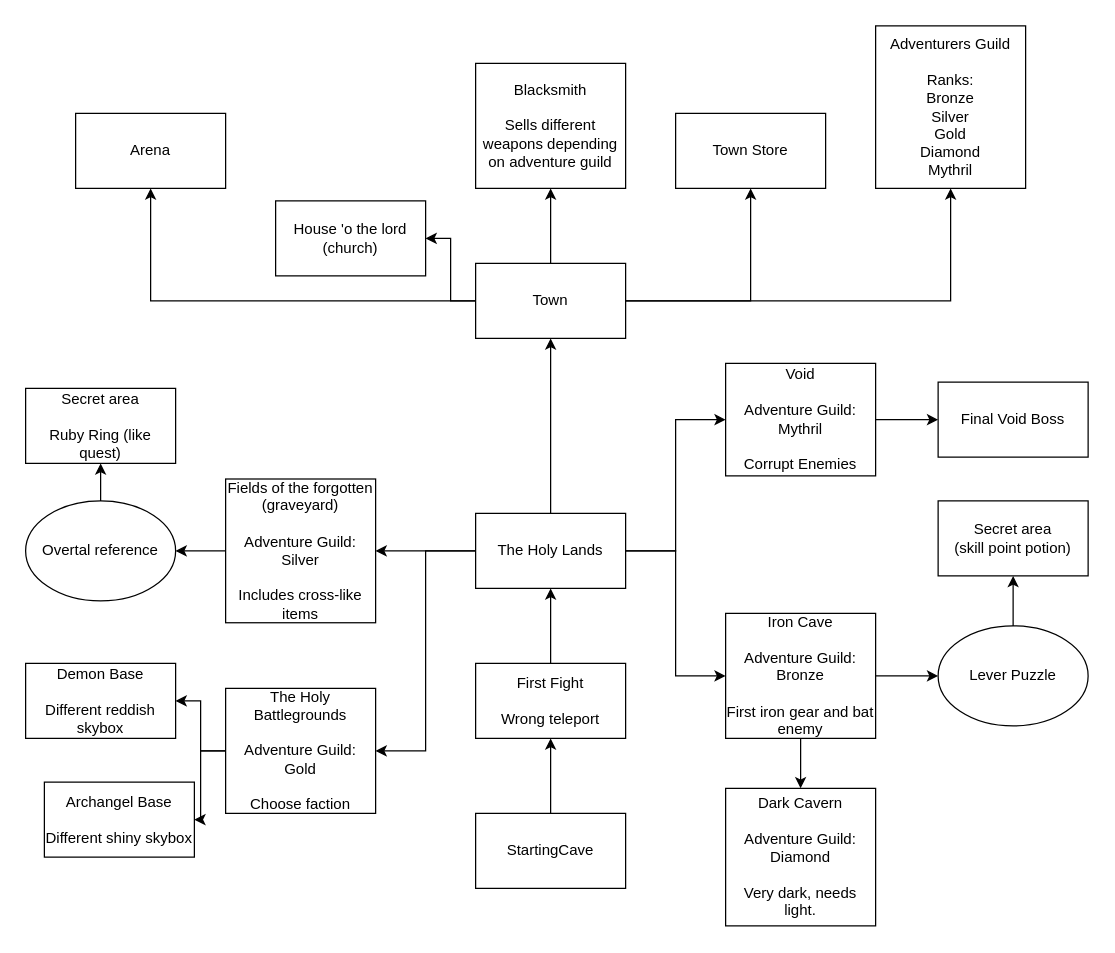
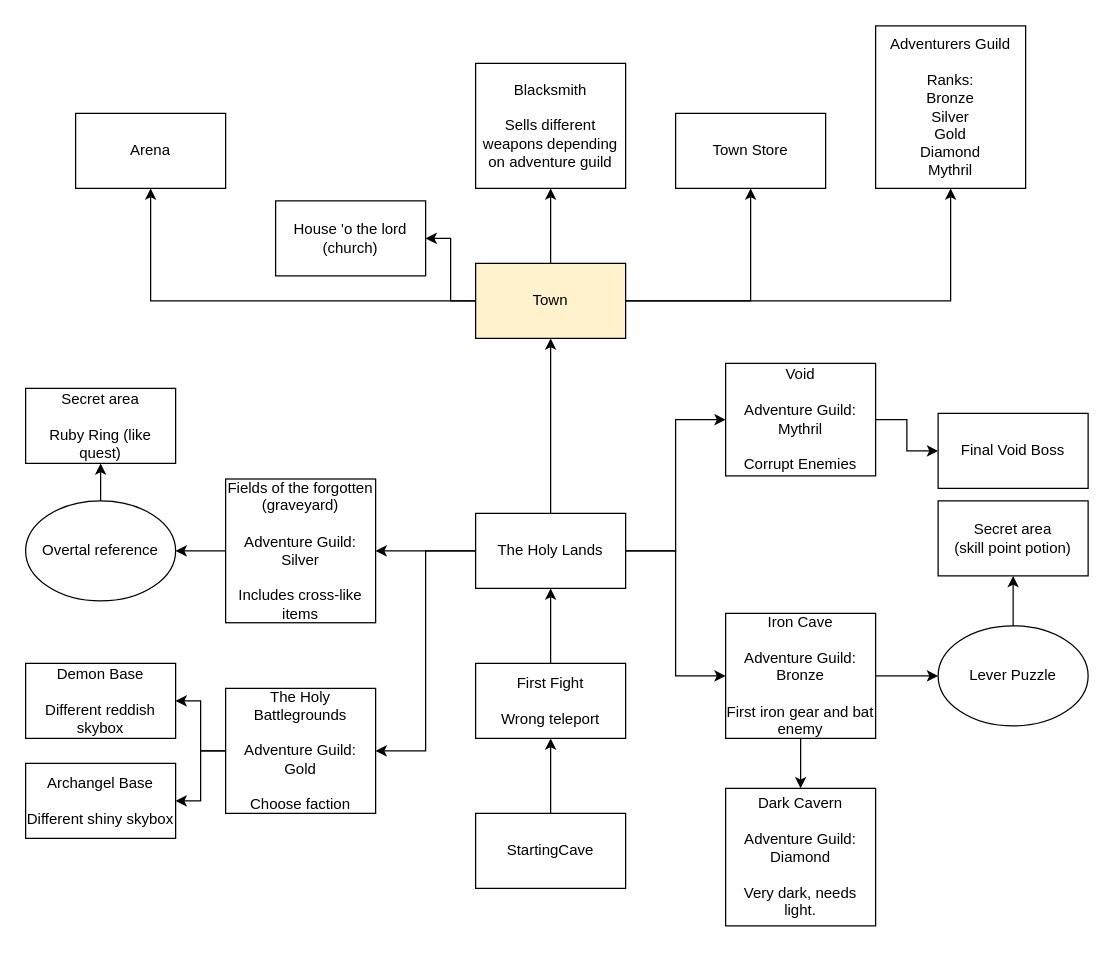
node "Town": fillcolor #ffffff -> #fff2cc
node "Final Void Boss": moved (1013, 419) -> (1013, 451)
node "Archangel Base Different shiny skybox": moved (119, 819) -> (101, 801)
